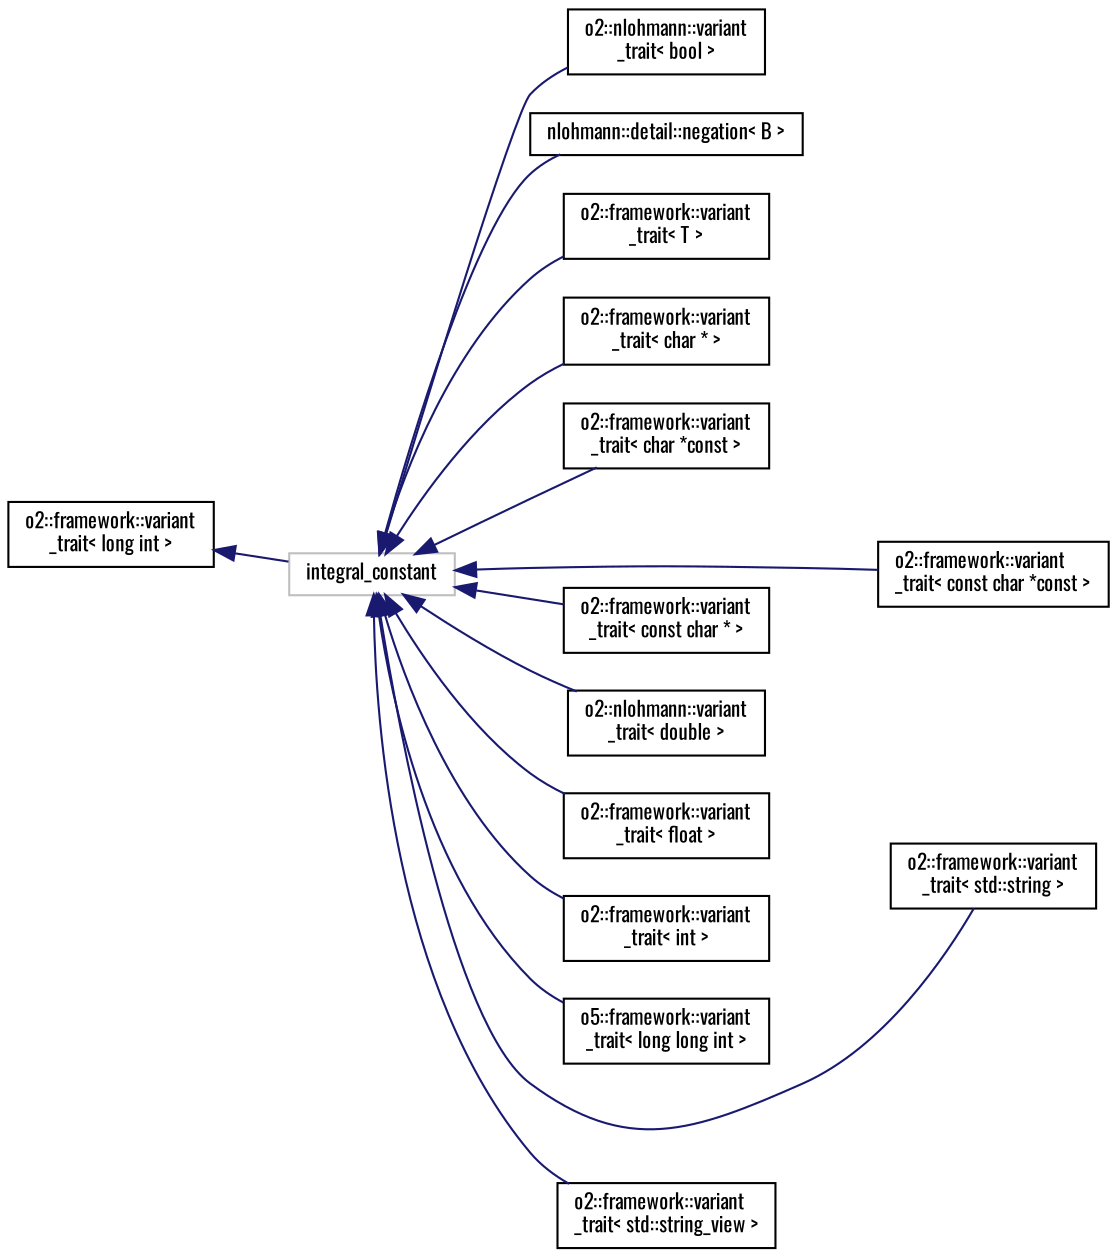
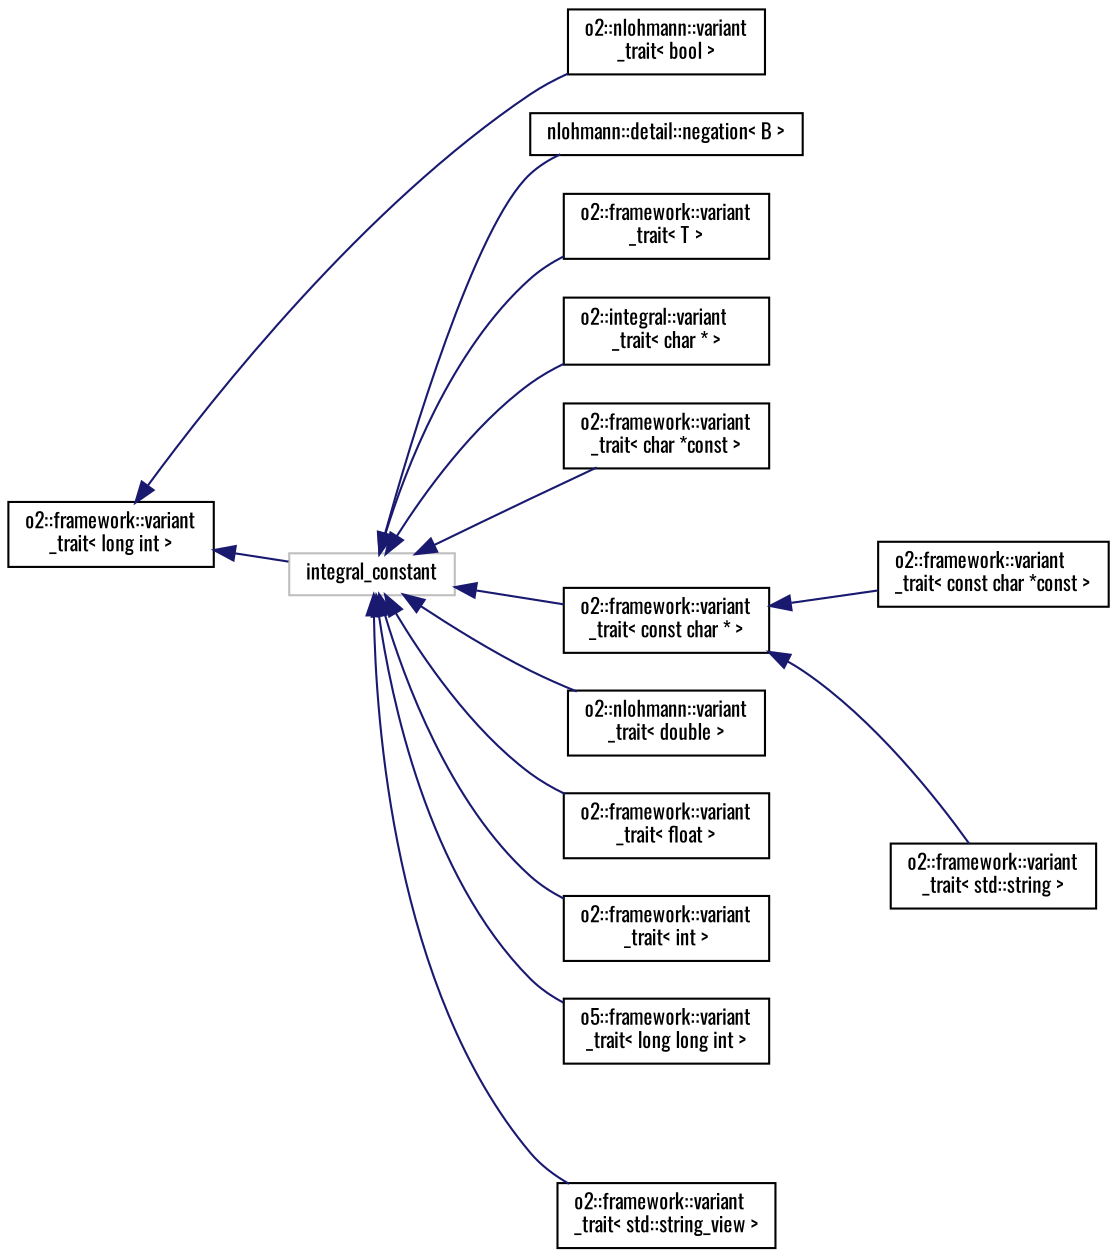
edge "o2::nlohmann::variant _trait< bool >" -> "integral_constant": now "o2::nlohmann::variant _trait< bool >" -> "o2::framework::variant _trait< long int >"
node "o2::framework::variant _trait< char * >": label "o2::framework::variant _trait< char * >" -> "o2::integral::variant _trait< char * >"
edge "o2::framework::variant _trait< const char *const >" -> "integral_constant": now "o2::framework::variant _trait< const char *const >" -> "o2::framework::variant _trait< const char * >"
edge "o2::framework::variant _trait< std::string >" -> "integral_constant": now "o2::framework::variant _trait< std::string >" -> "o2::framework::variant _trait< const char * >"
